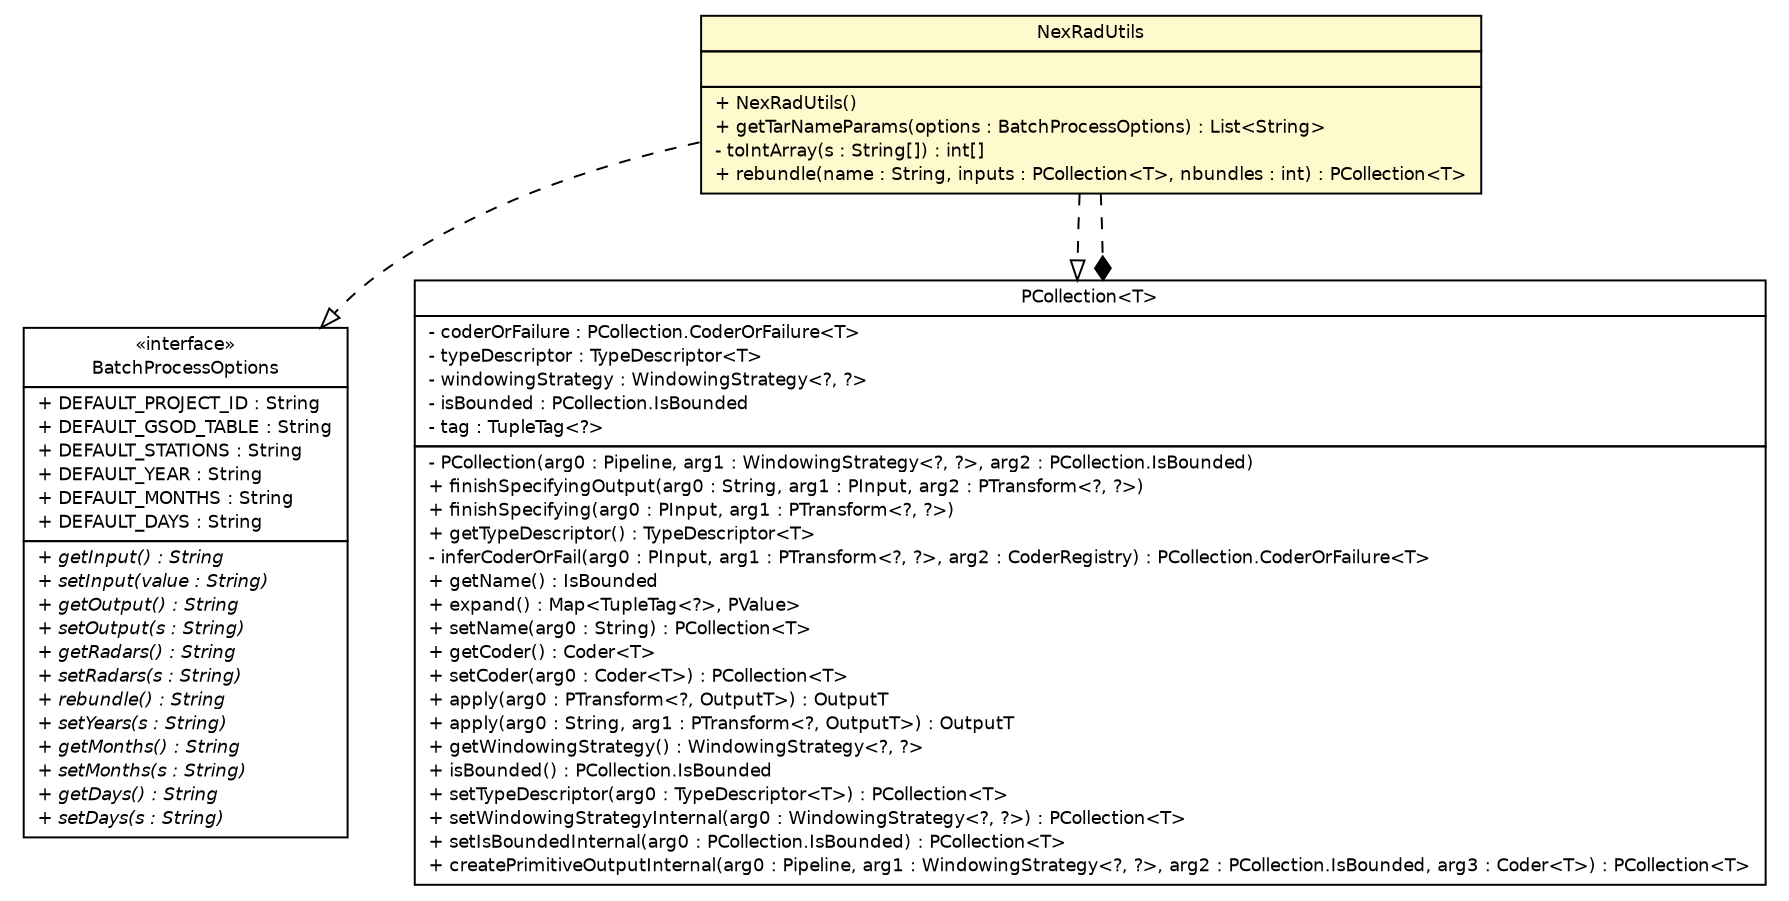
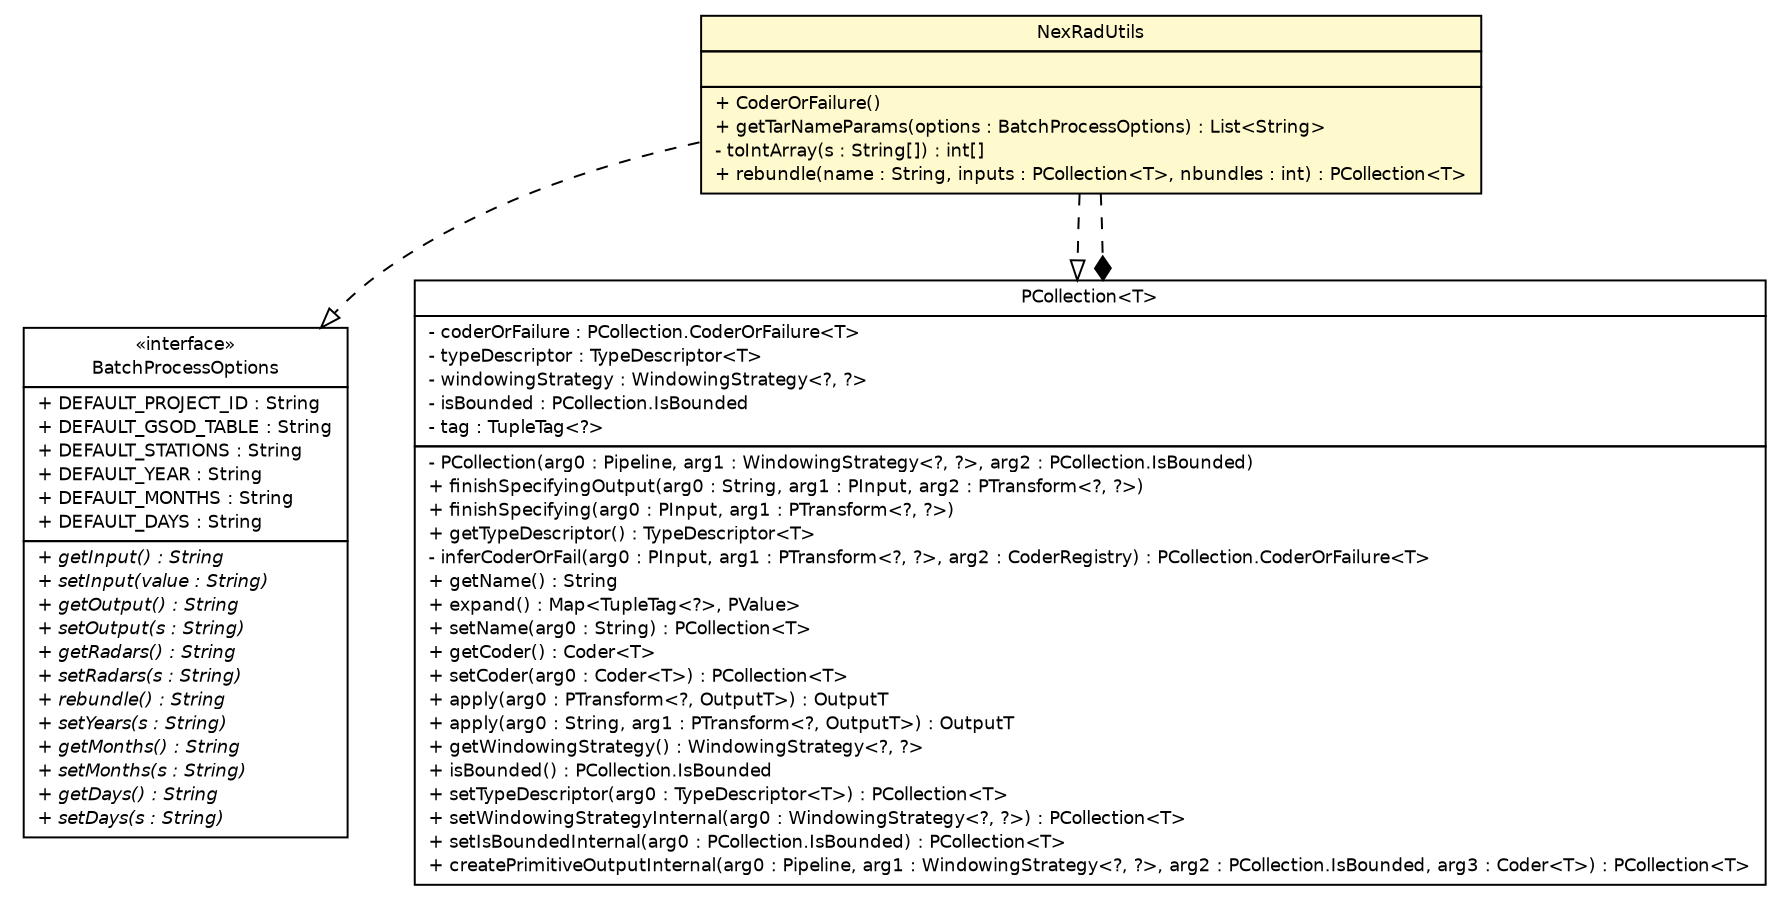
node "NexRadUtils": text "+ NexRadUtils()" -> "+ CoderOrFailure()"
node "PCollection<T>": text "+ getName() : IsBounded" -> "+ getName() : String"
